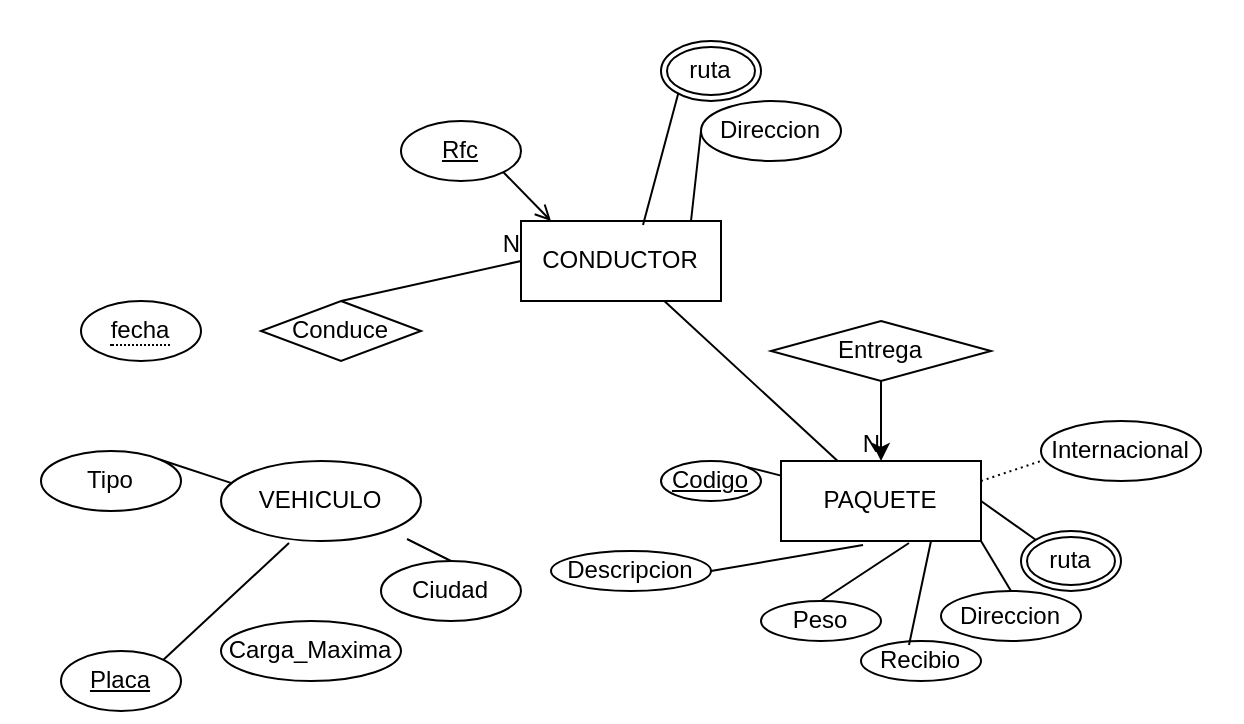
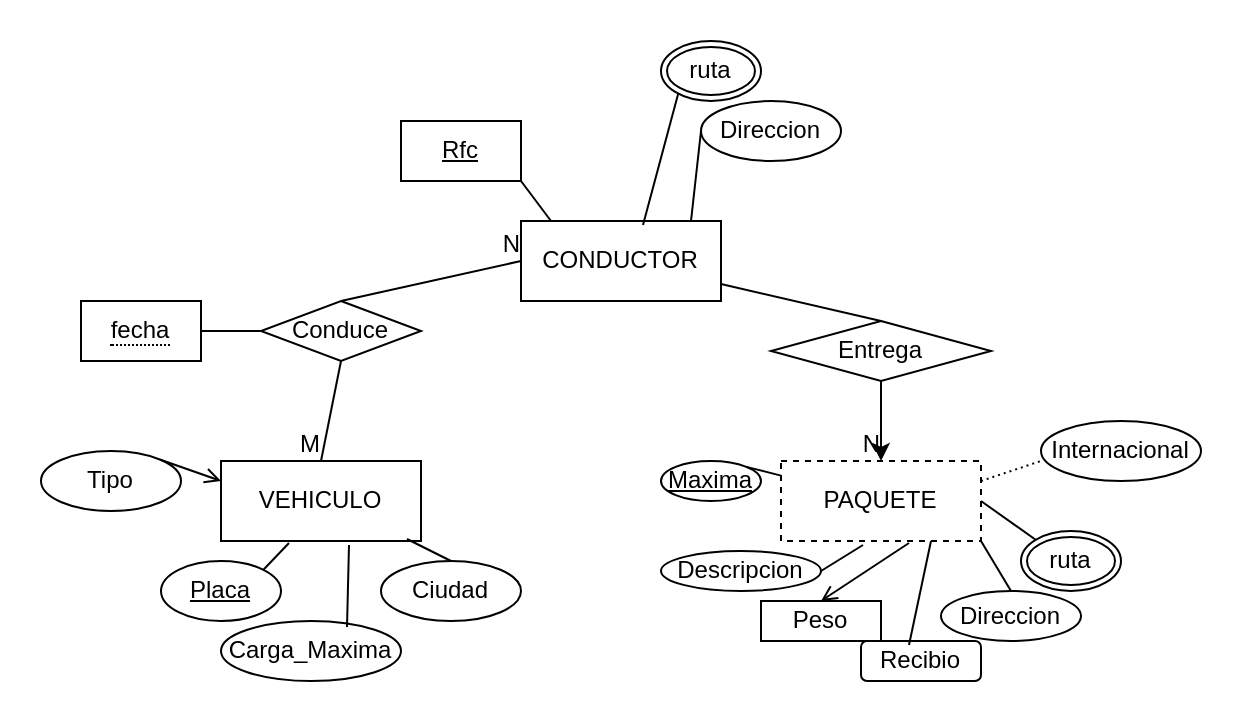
node "Rfc": shape ellipse -> rectangle
edge "Rfc" -> "CONDUCTOR": arrowhead open -> none
node "fecha": shape ellipse -> rectangle
edge "fecha" -- "Conduce": added
edge "CONDUCTOR" -- "PAQUETE": now "CONDUCTOR" -- "Entrega"
edge "Conduce" -- "VEHICULO": added, label "M"
edge "Tipo" -- "VEHICULO": arrowhead none -> open
node "Codigo": label "Codigo" -> "Maxima"
node "VEHICULO": shape ellipse -> rectangle
node "PAQUETE": style solid -> dashed
node "Descripcion": moved (631, 571) -> (741, 571)
edge "VEHICULO" -- "Carga_Maxima": added
edge "PAQUETE" -- "Peso": arrowhead none -> open
node "Peso": shape ellipse -> rectangle
node "Recibio": shape ellipse -> rounded rectangle
node "Placa": moved (121, 681) -> (221, 591)
